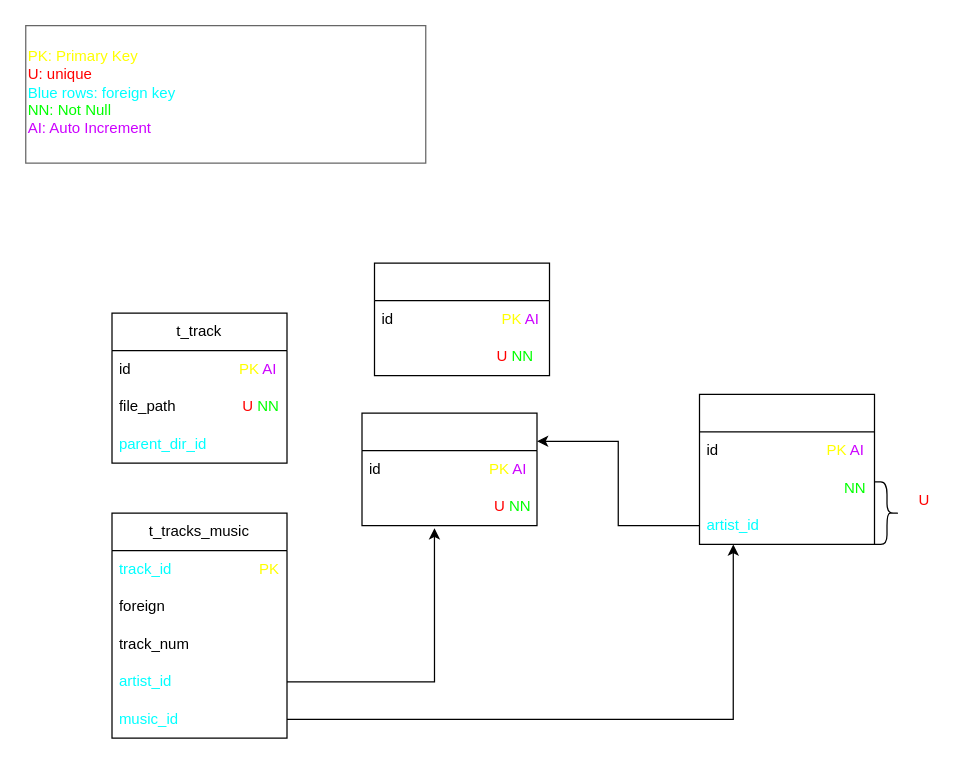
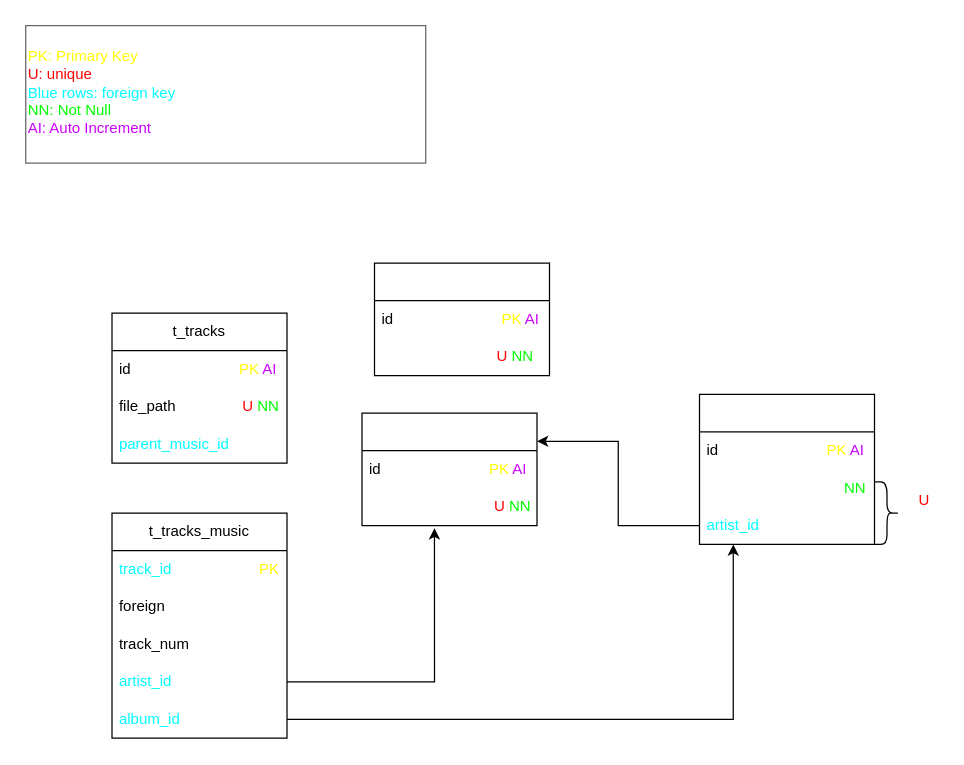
node "t_track": label "t_track" -> "t_tracks"
node "parent_dir_id": label "parent_dir_id" -> "parent_music_id"
node "music_id": label "music_id" -> "album_id"
